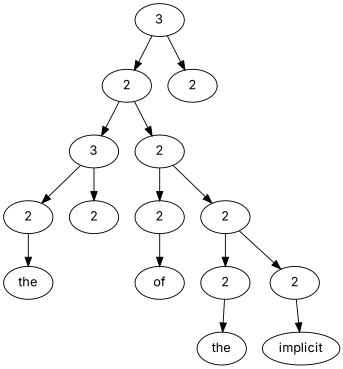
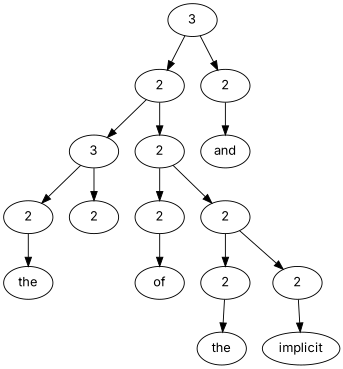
node "and": added
